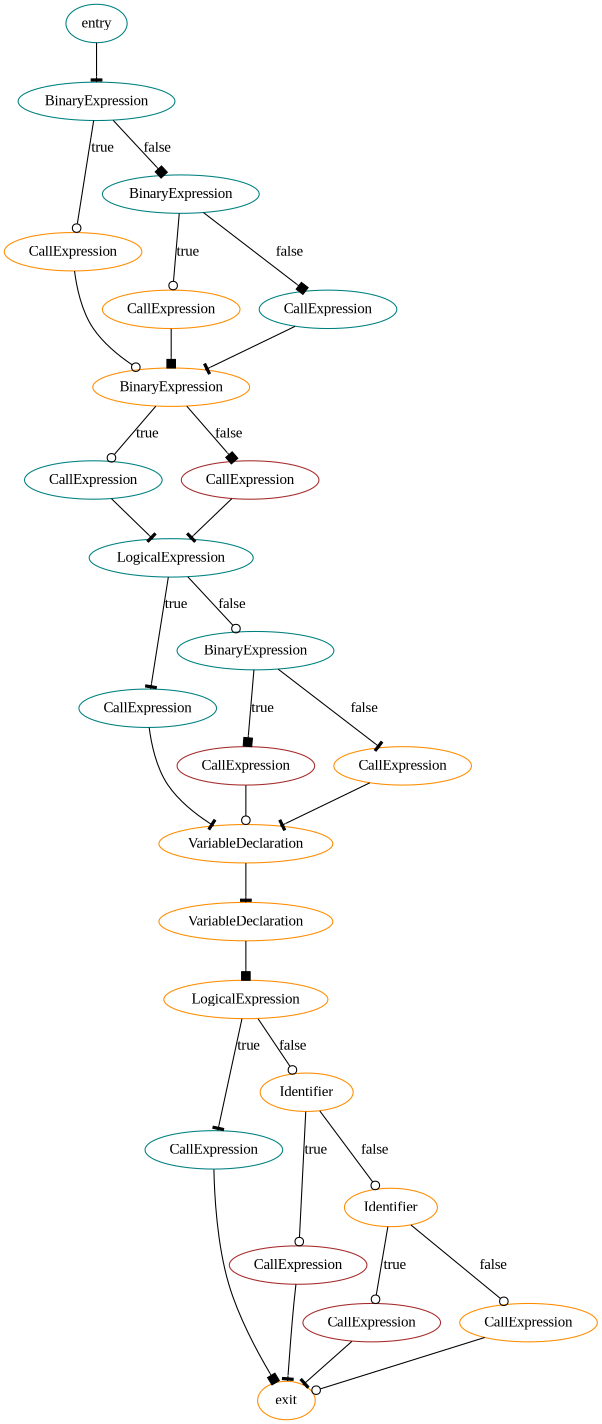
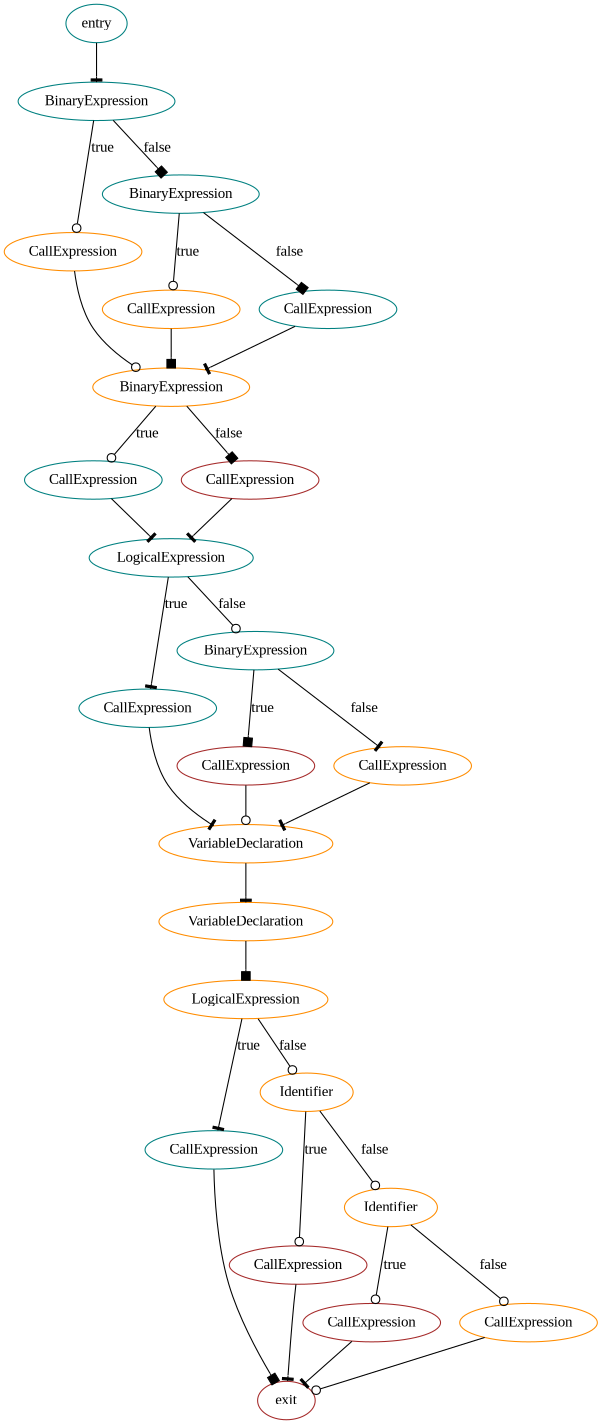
node "exit": color darkorange -> brown
